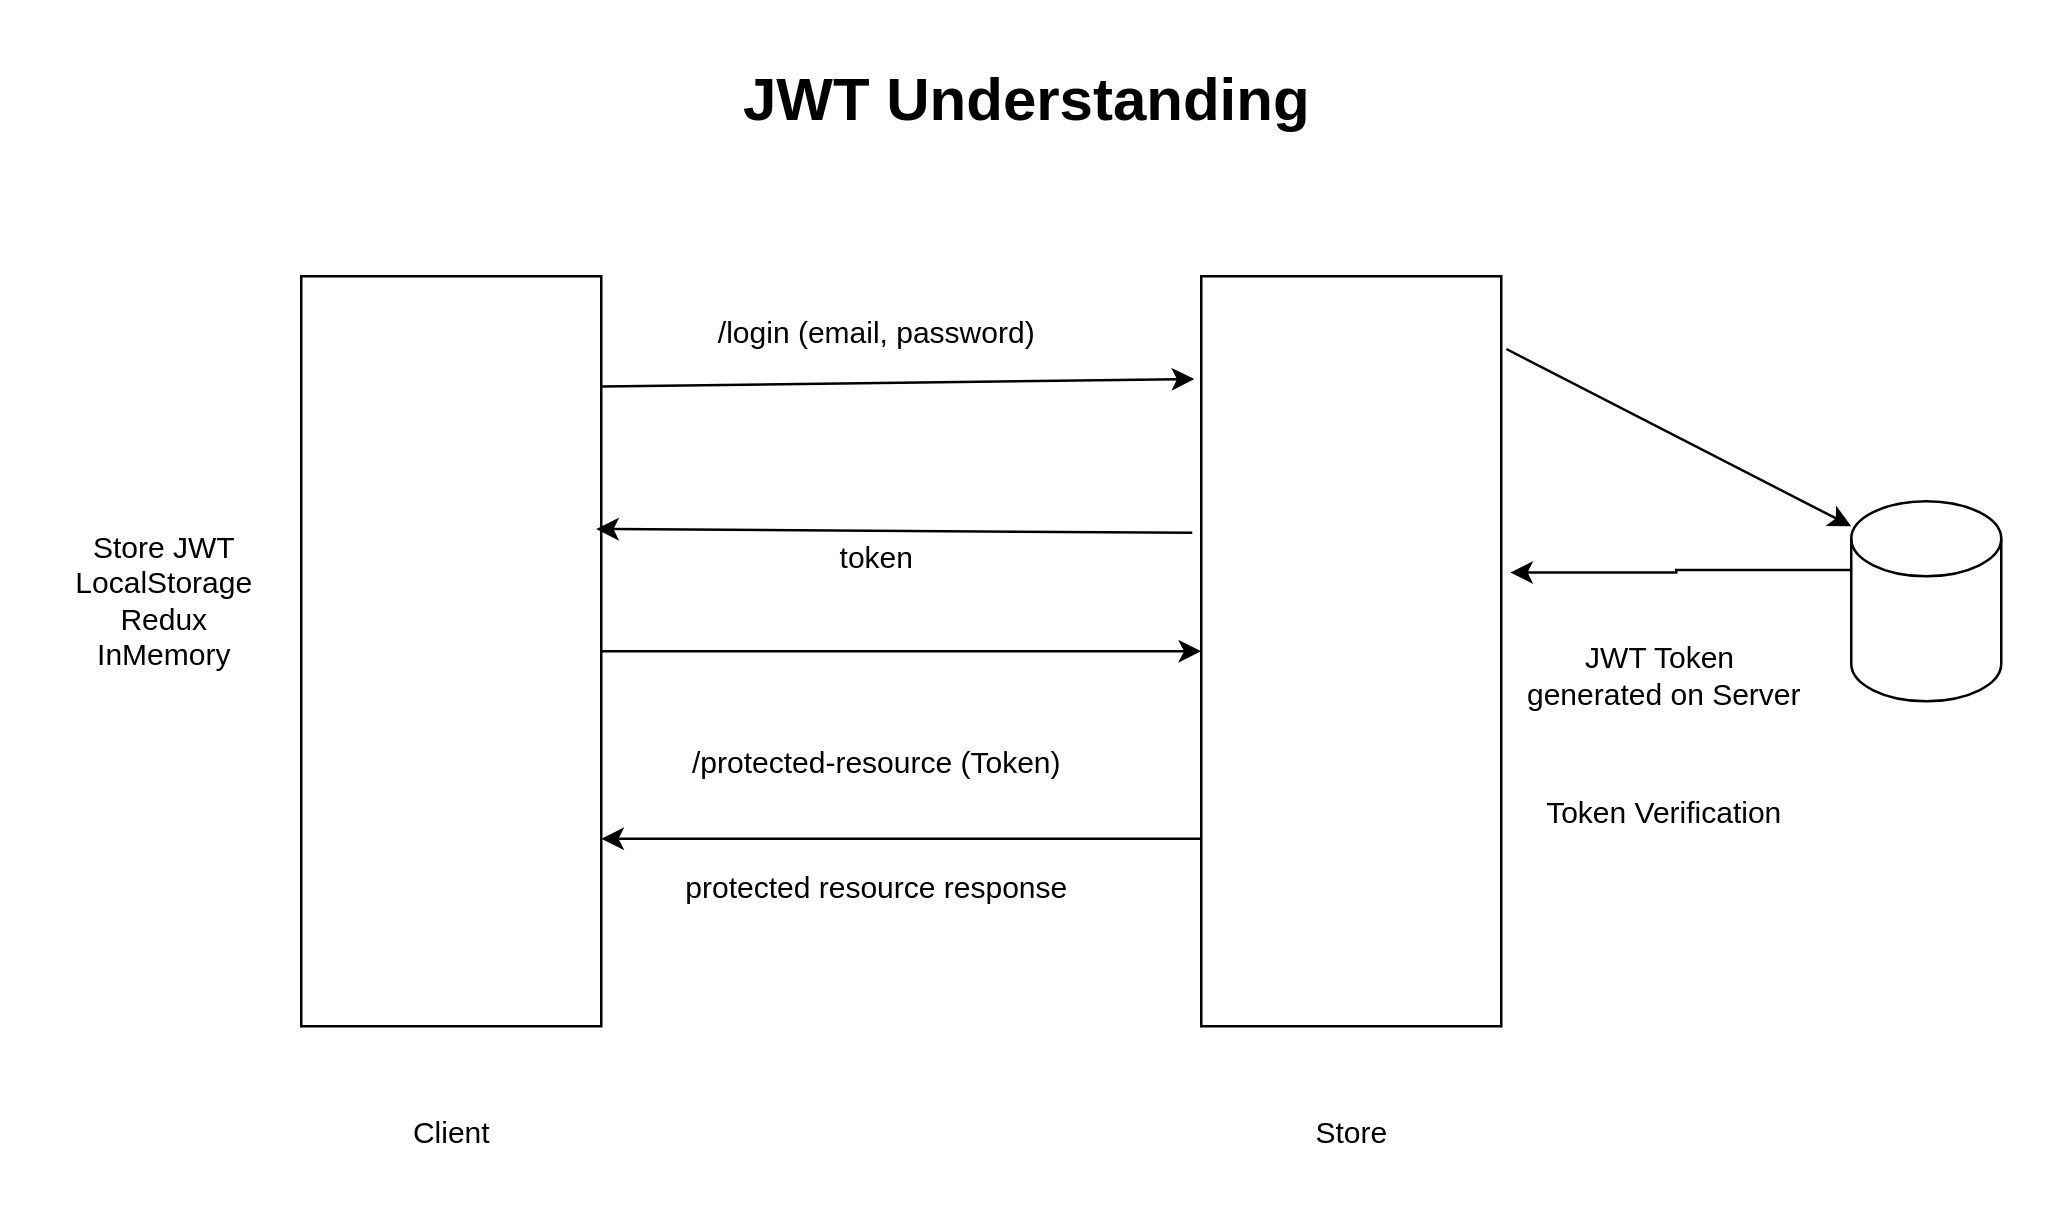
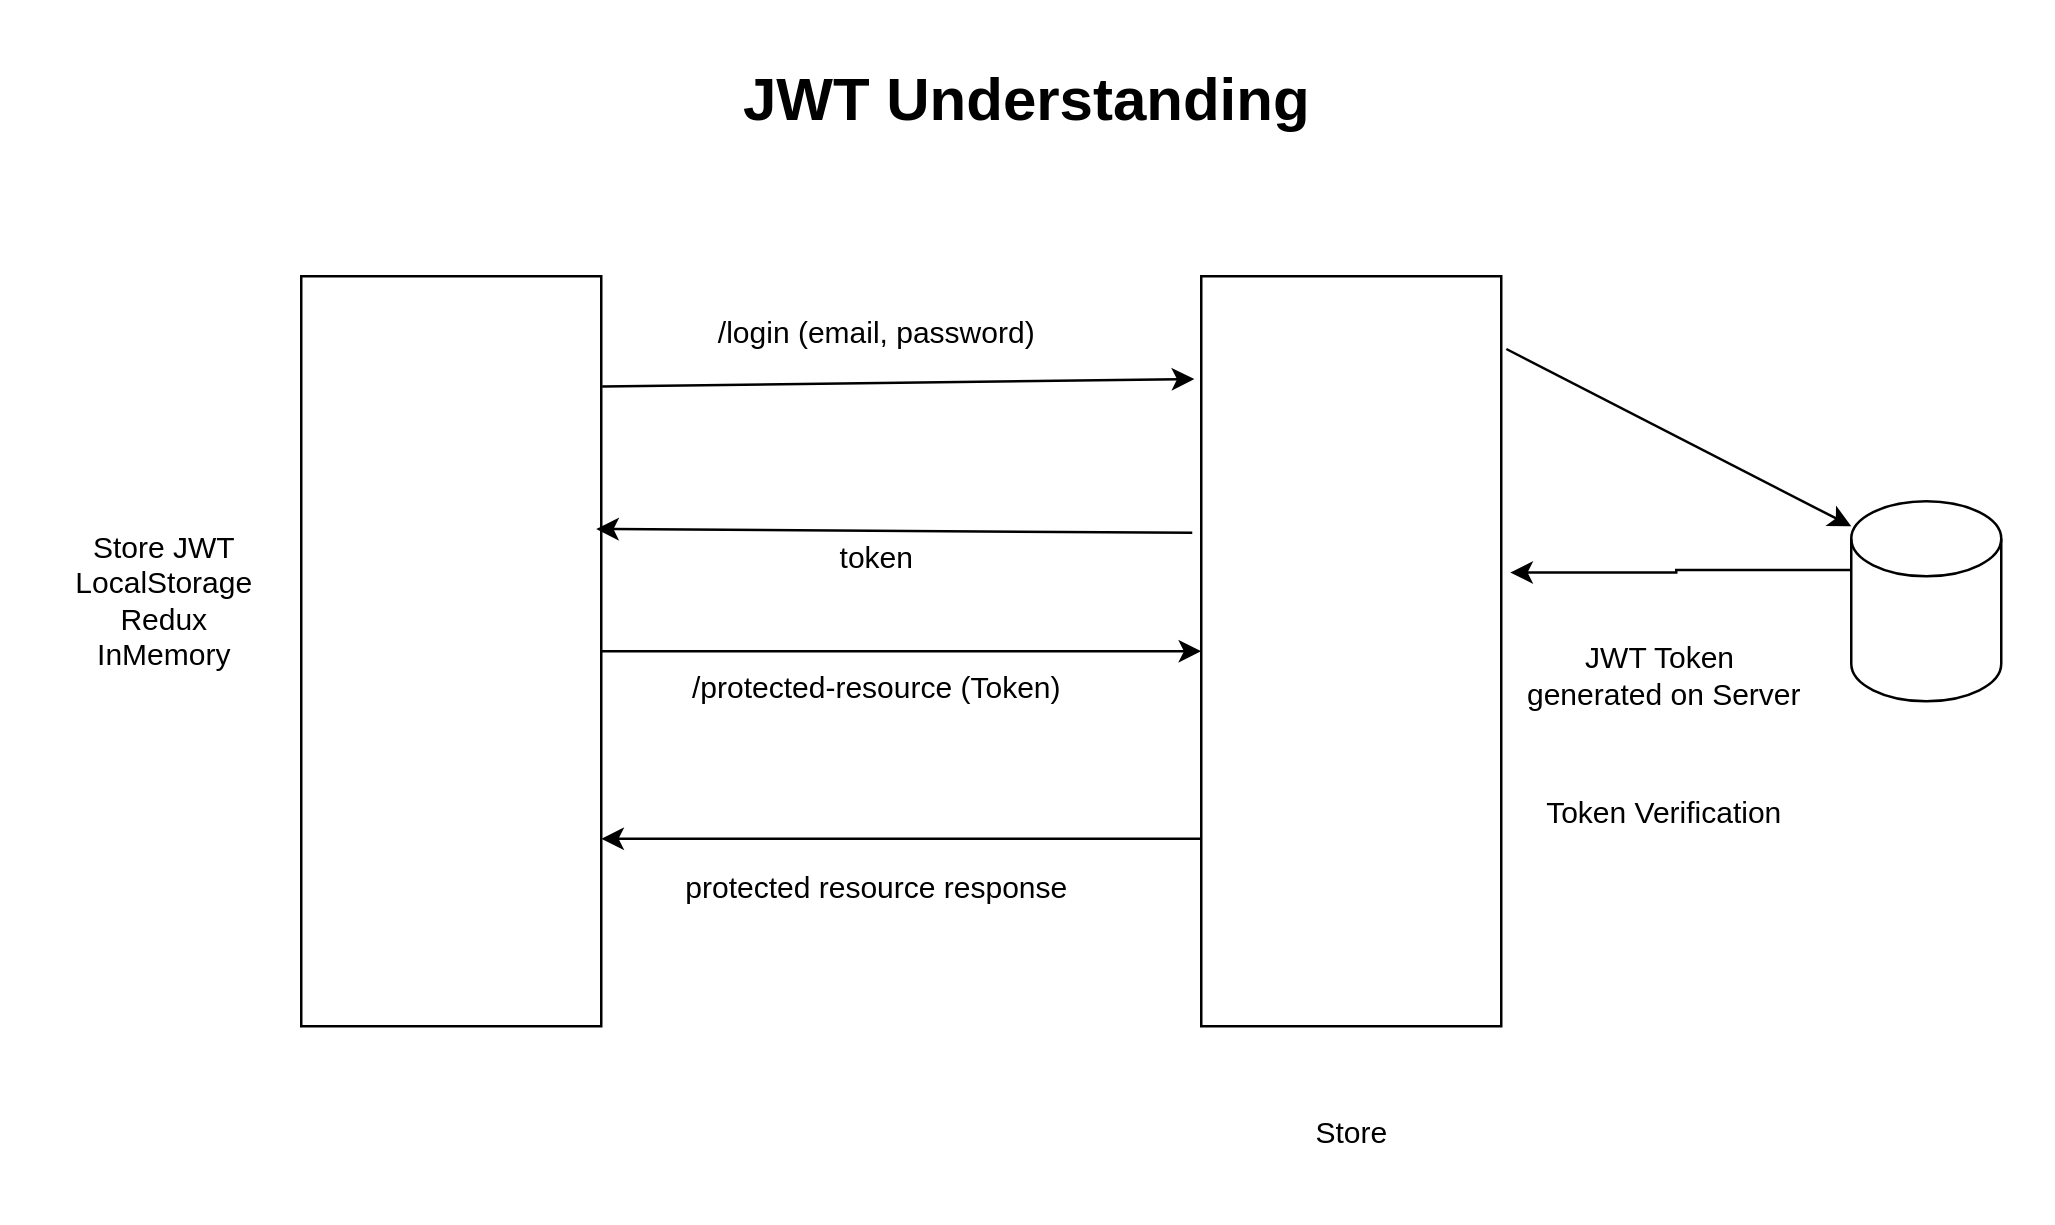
node "/protected-resource (Token)": moved (876, 764) -> (876, 689)
node "Client": removed
